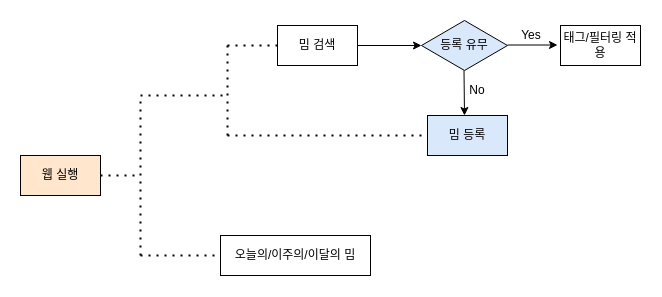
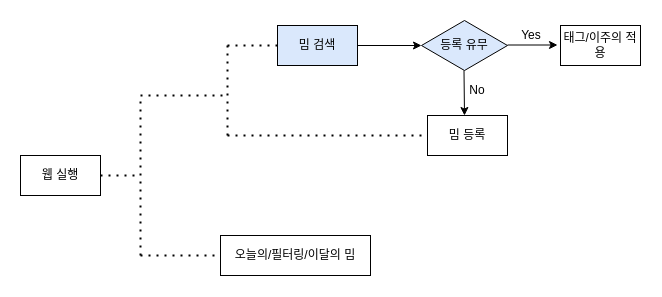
node "밈 검색": fillcolor #ffffff -> #dae8fc
node "태그/필터링 적용": label "태그/필터링 적용" -> "태그/이주의 적용"
node "밈 등록": fillcolor #dae8fc -> #ffffff
node "웹 실행": fillcolor #ffe6cc -> #ffffff
node "오늘의/이주의/이달의 밈": label "오늘의/이주의/이달의 밈" -> "오늘의/필터링/이달의 밈"
